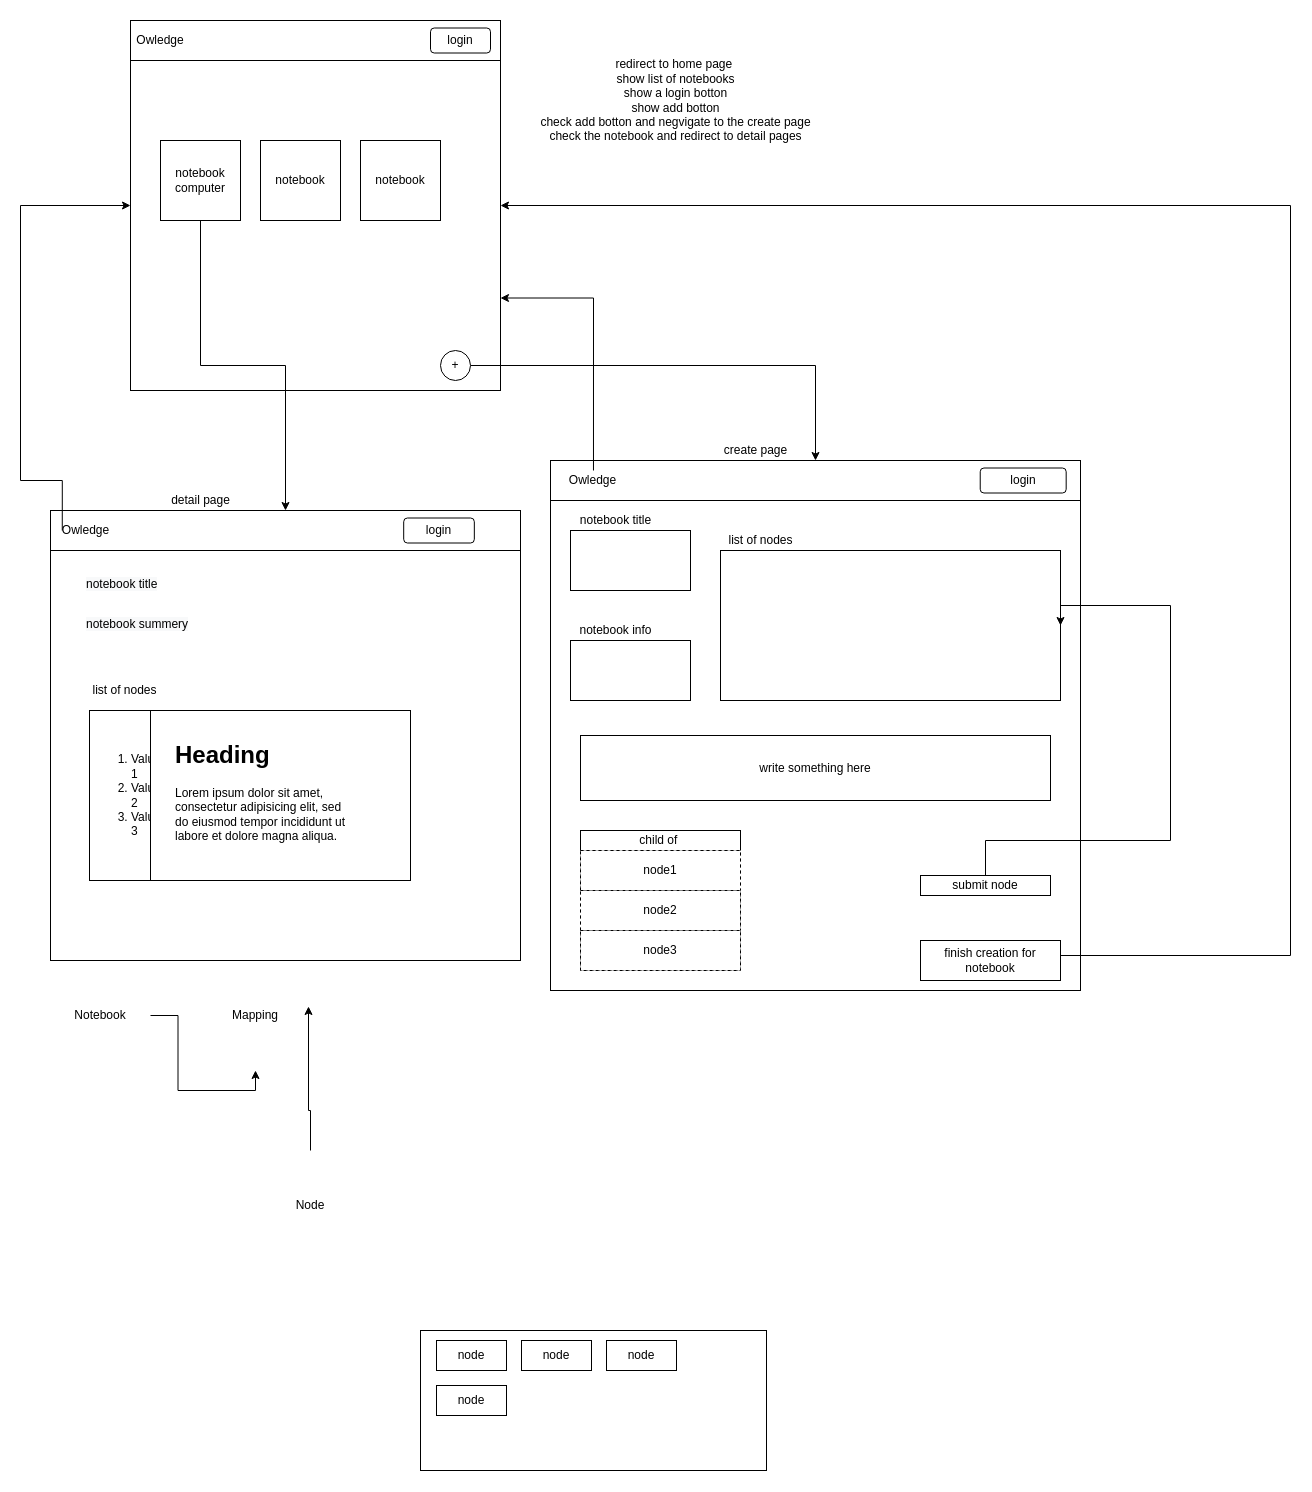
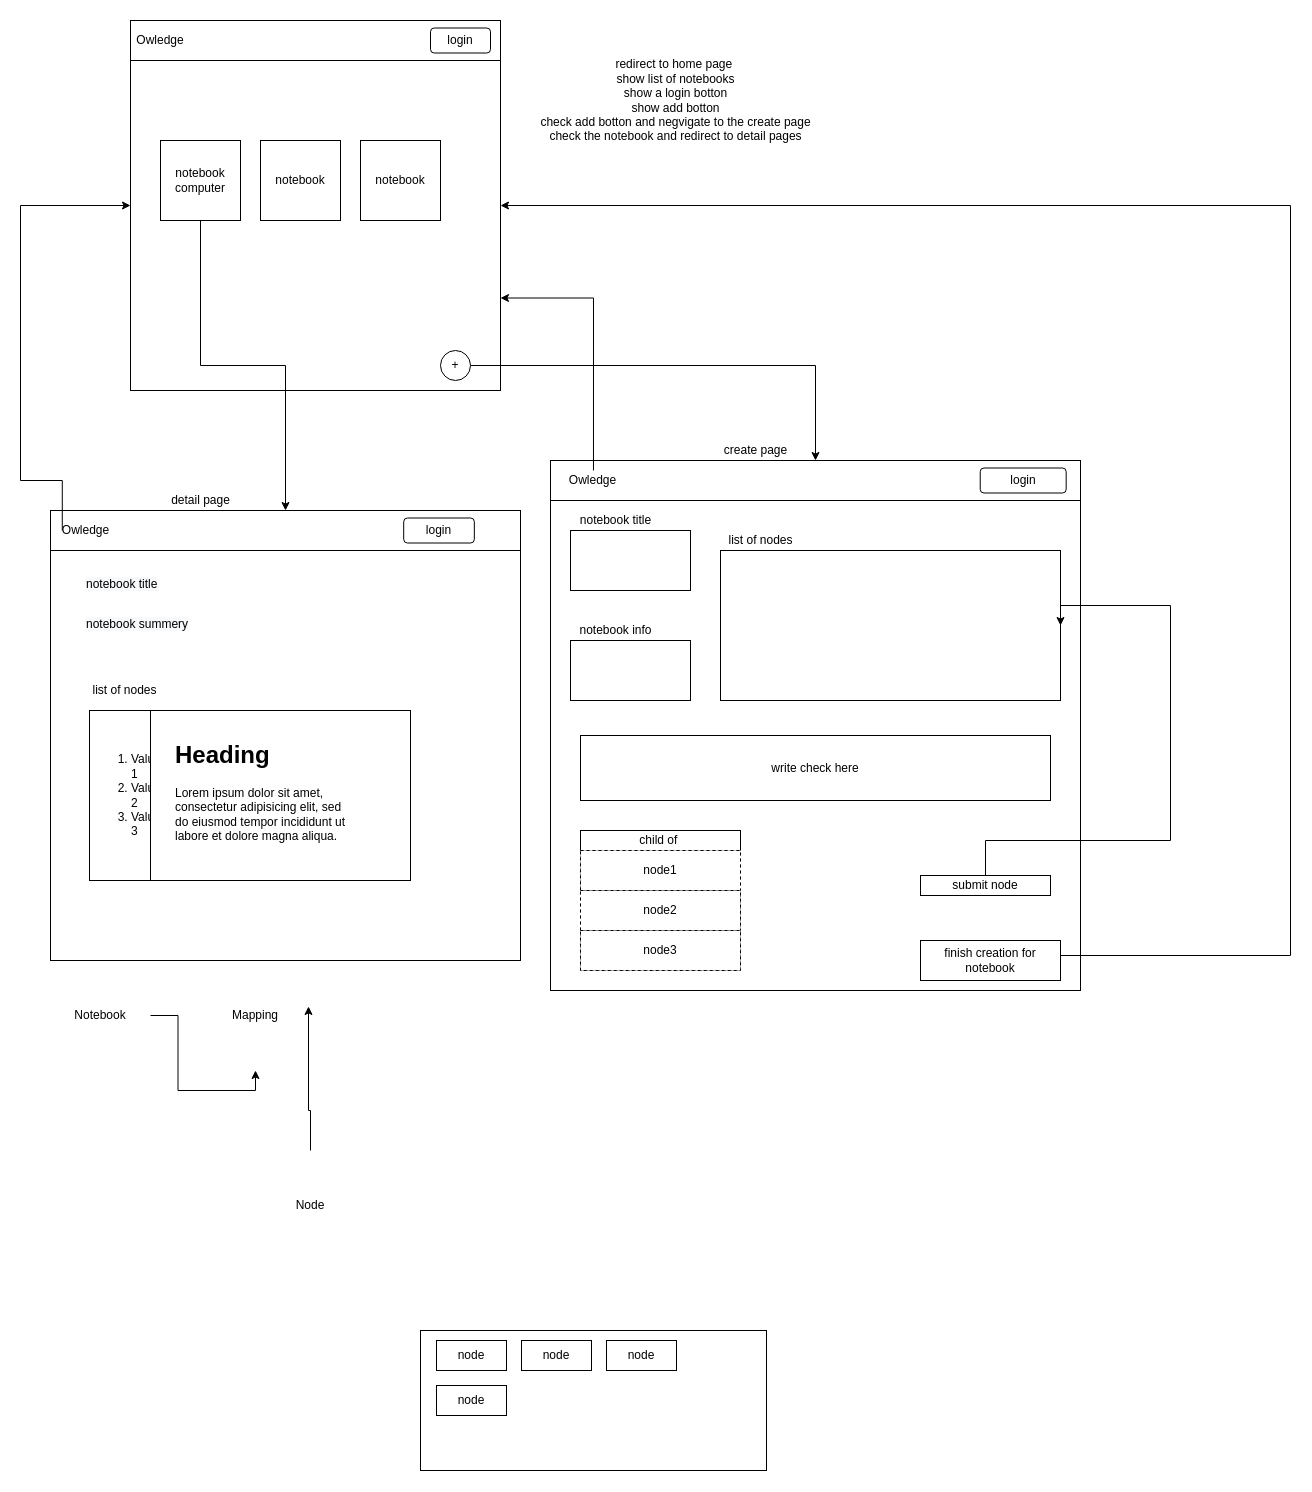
node "write something here": label "write something here" -> "write check here"
